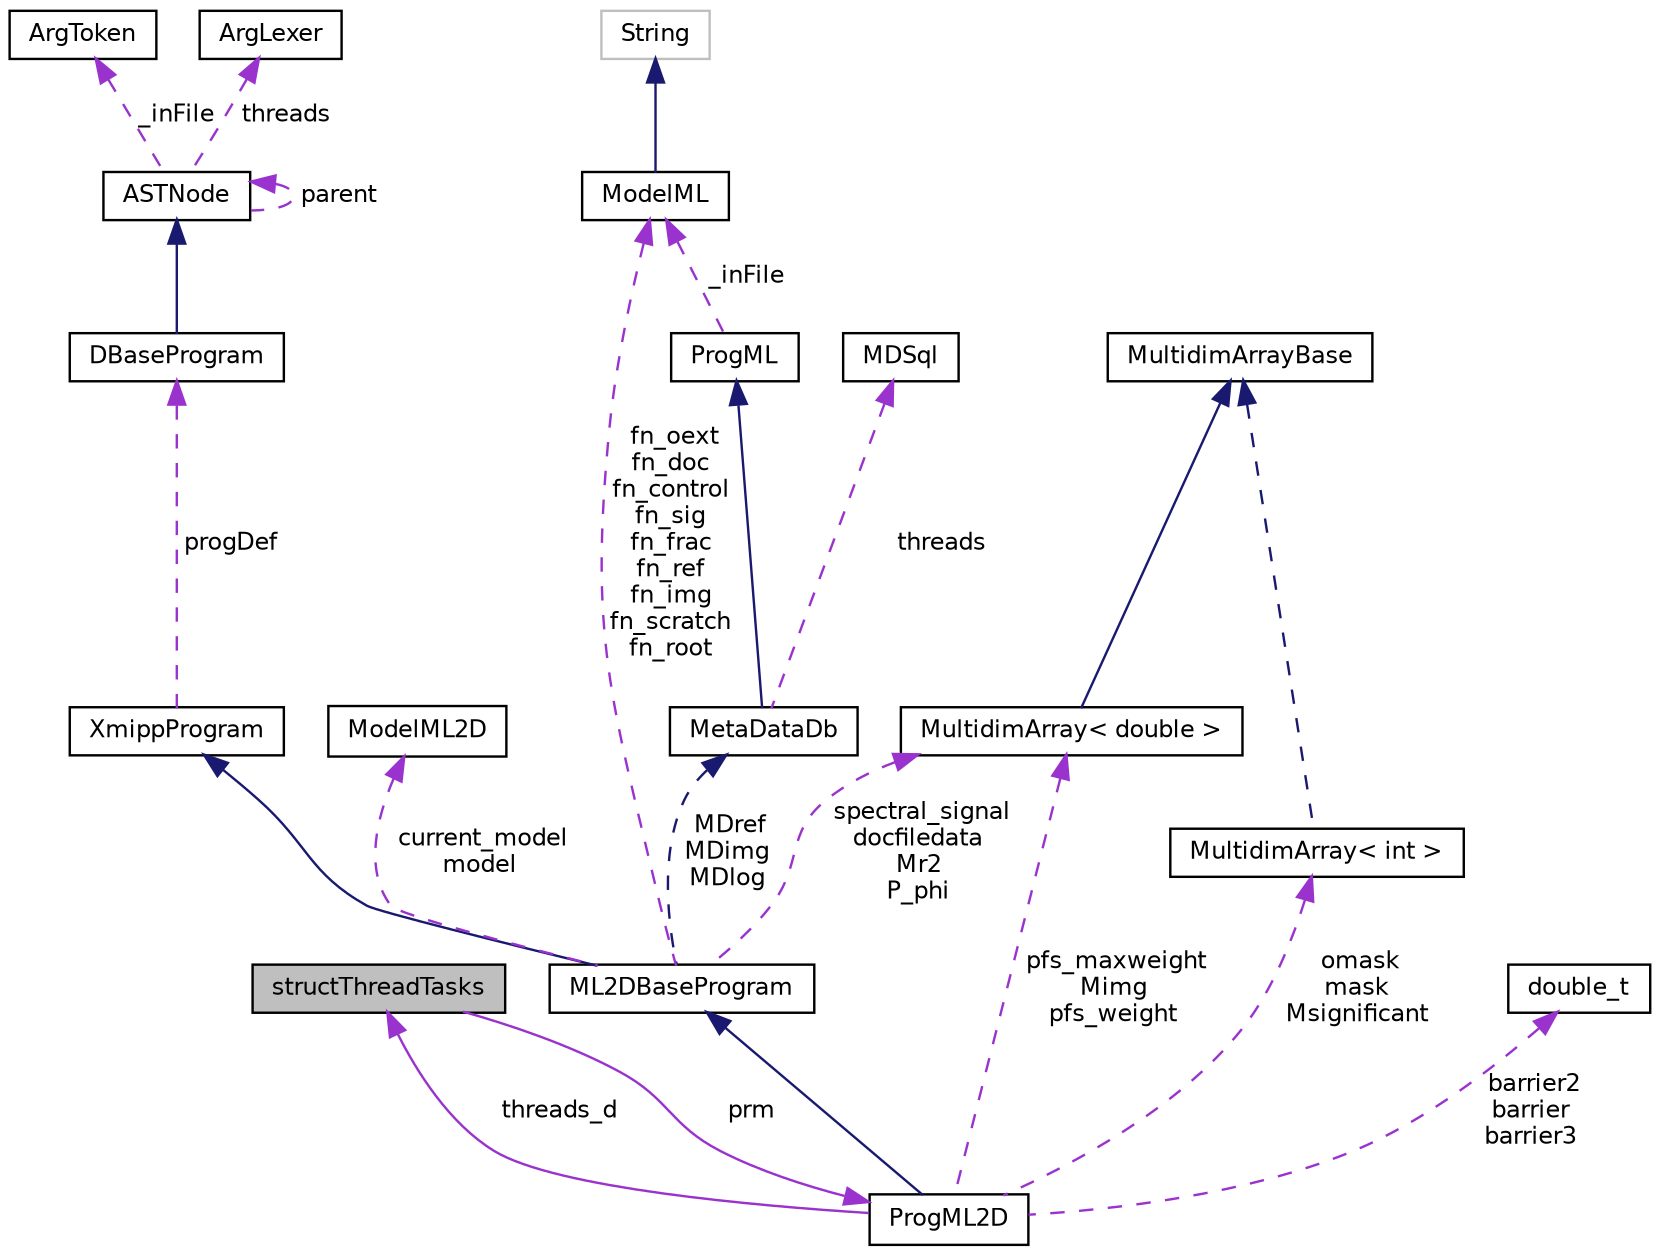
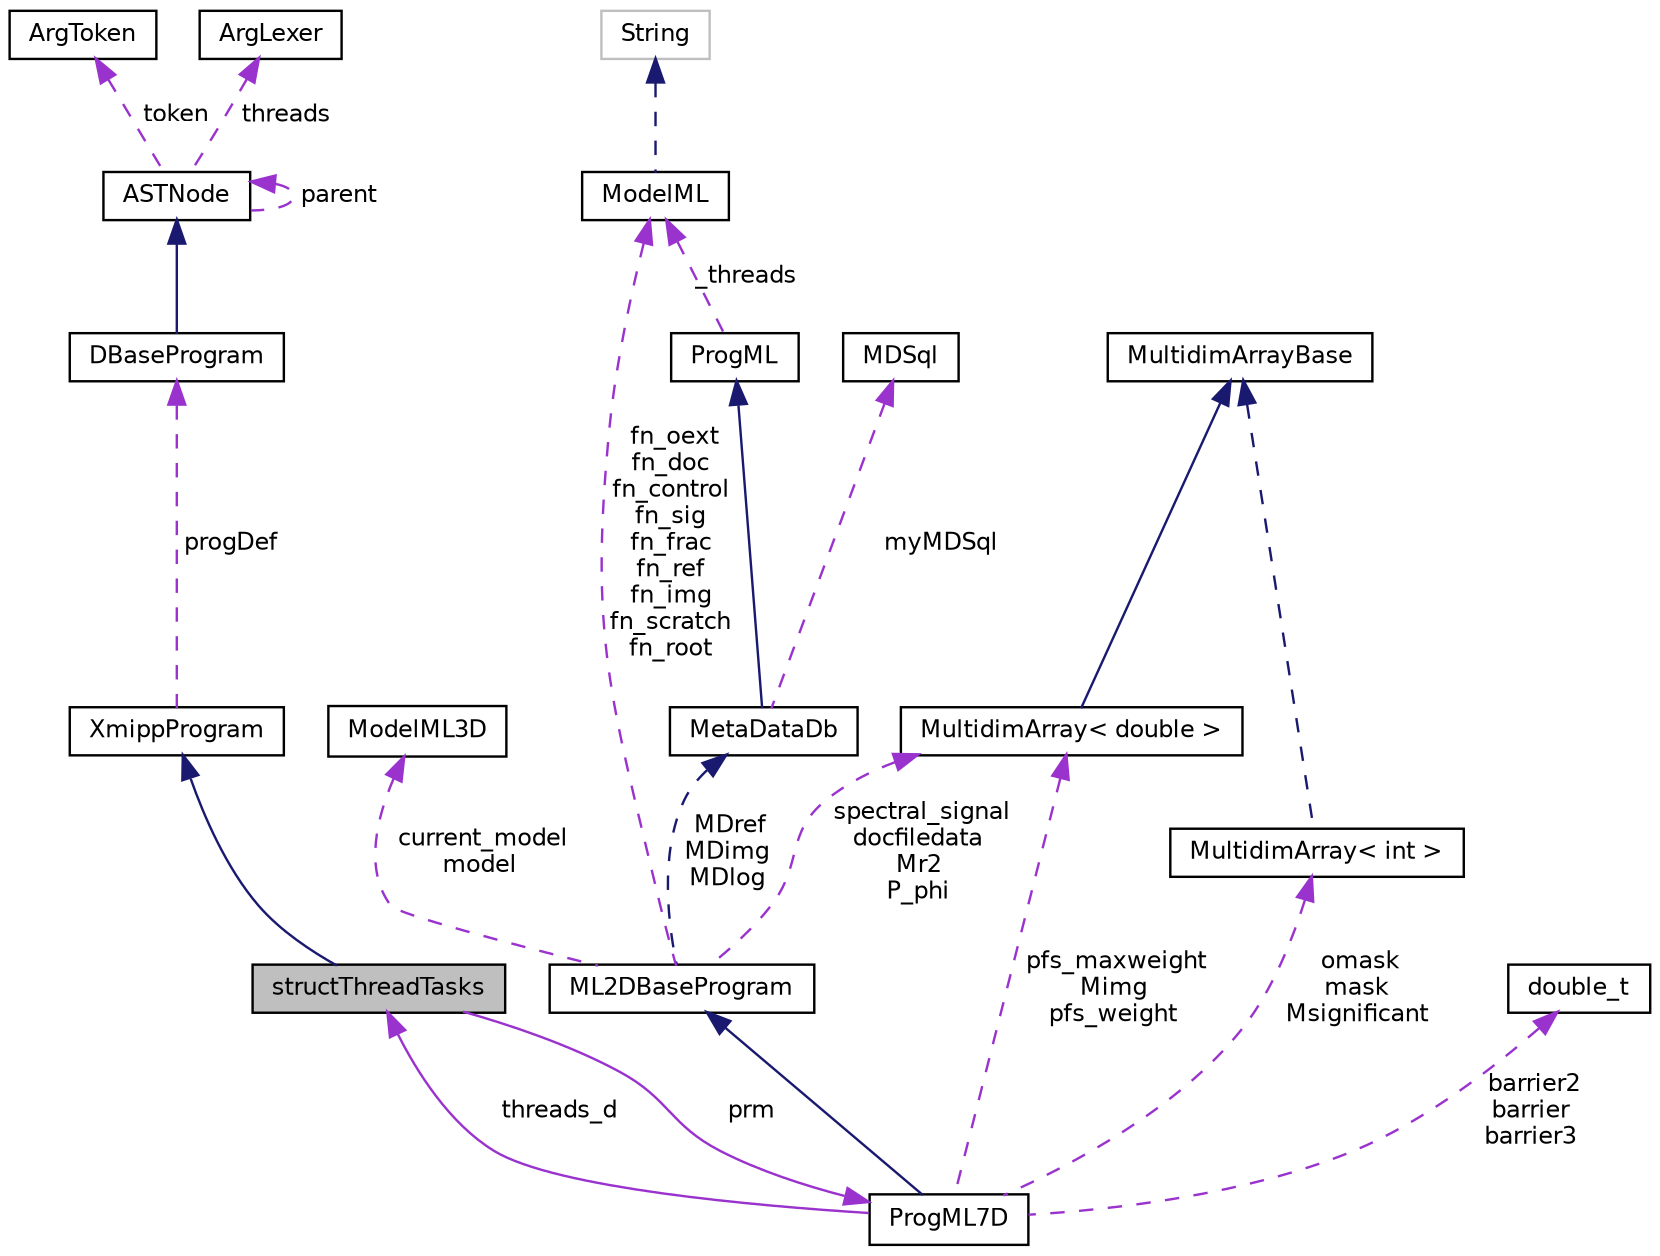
edge "ASTNode" -> "ArgToken": label " _inFile" -> " token"
edge "ModelML" -> "String": style solid -> dashed
edge "ProgML" -> "ModelML": label " _inFile" -> " _threads"
edge "MetaDataDb" -> "MDSql": label " threads" -> " myMDSql"
node "ModelML2D": label "ModelML2D" -> "ModelML3D"
edge "ML2DBaseProgram" -> "XmippProgram": now "structThreadTasks" -> "XmippProgram"
node "ProgML2D": label "ProgML2D" -> "ProgML7D"
